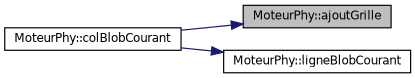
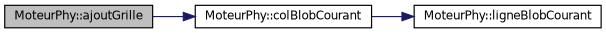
edge "MoteurPhy::colBlobCourant" -> "MoteurPhy::ajoutGrille": reversed
